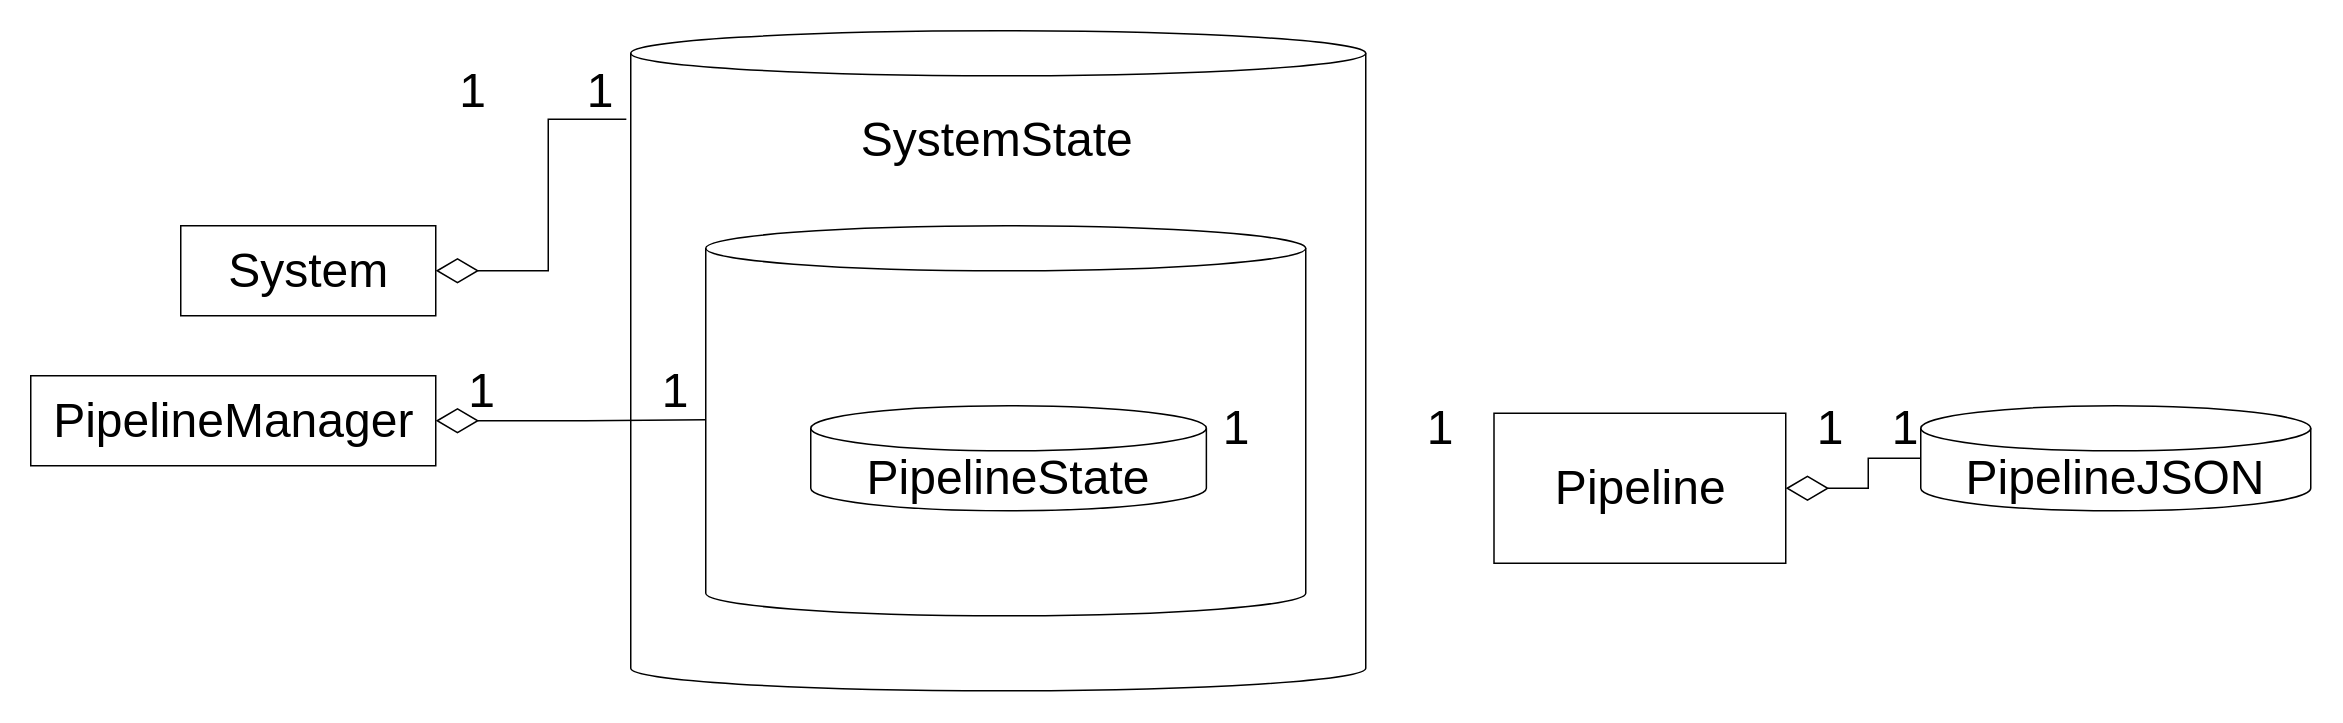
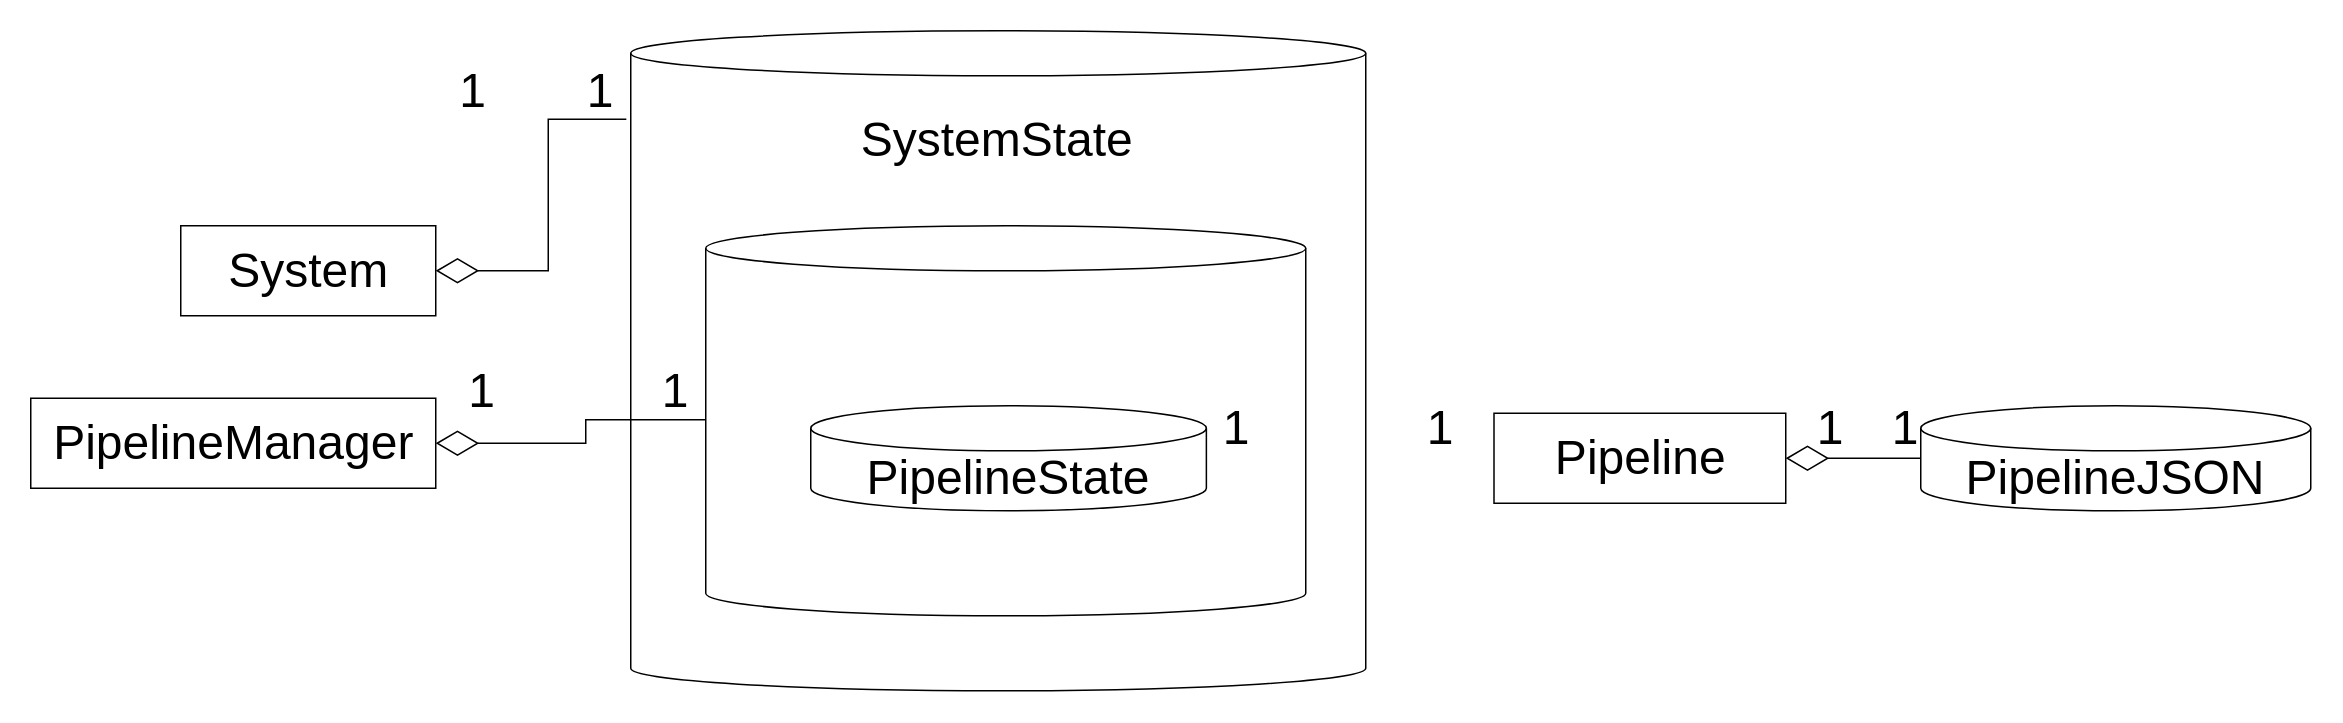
node "PipelineManager": moved (233, 421) -> (233, 443)
node "Pipeline": size 292x150 -> 292x90
